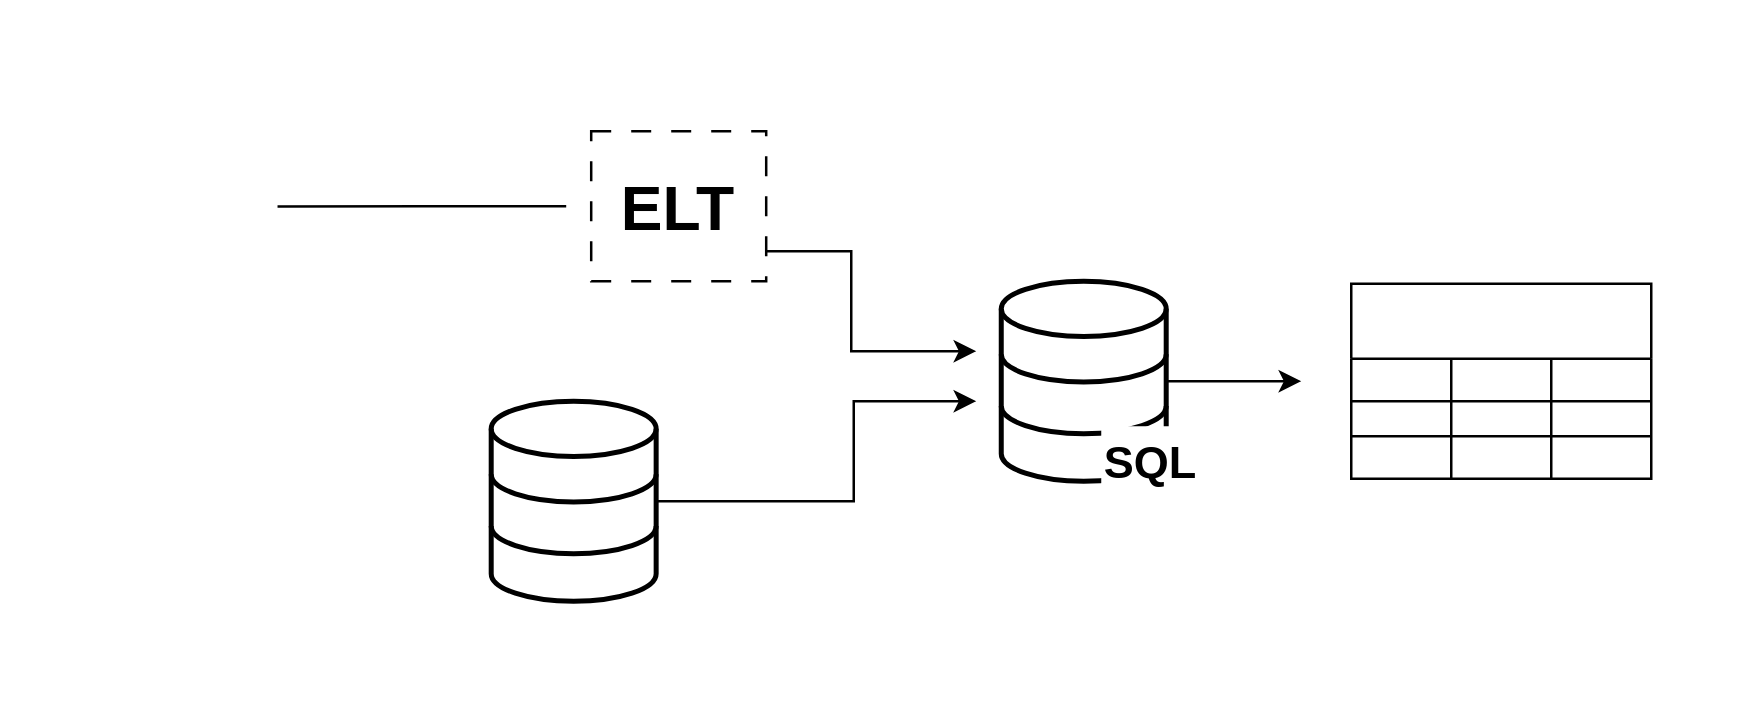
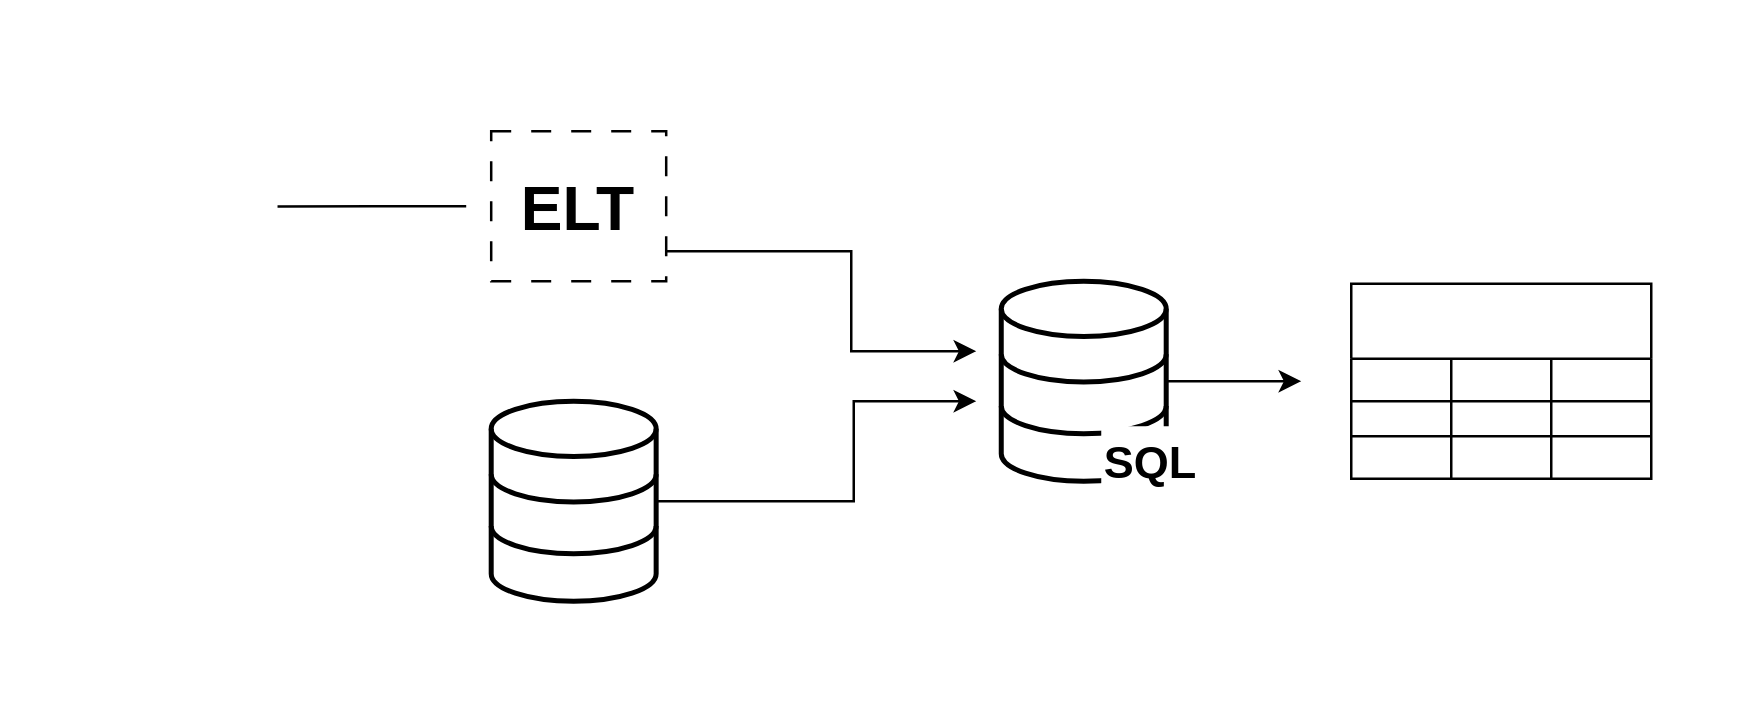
node "ELT": moved (679, 206) -> (579, 206)
